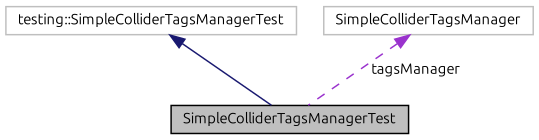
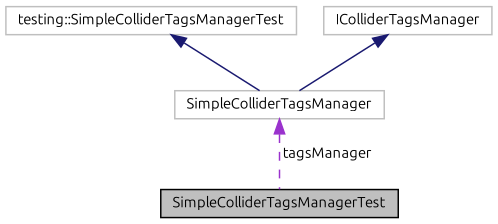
node "IColliderTagsManager": added
edge "SimpleColliderTagsManagerTest" -> "testing::SimpleColliderTagsManagerTest": now "SimpleColliderTagsManager" -> "testing::SimpleColliderTagsManagerTest"
